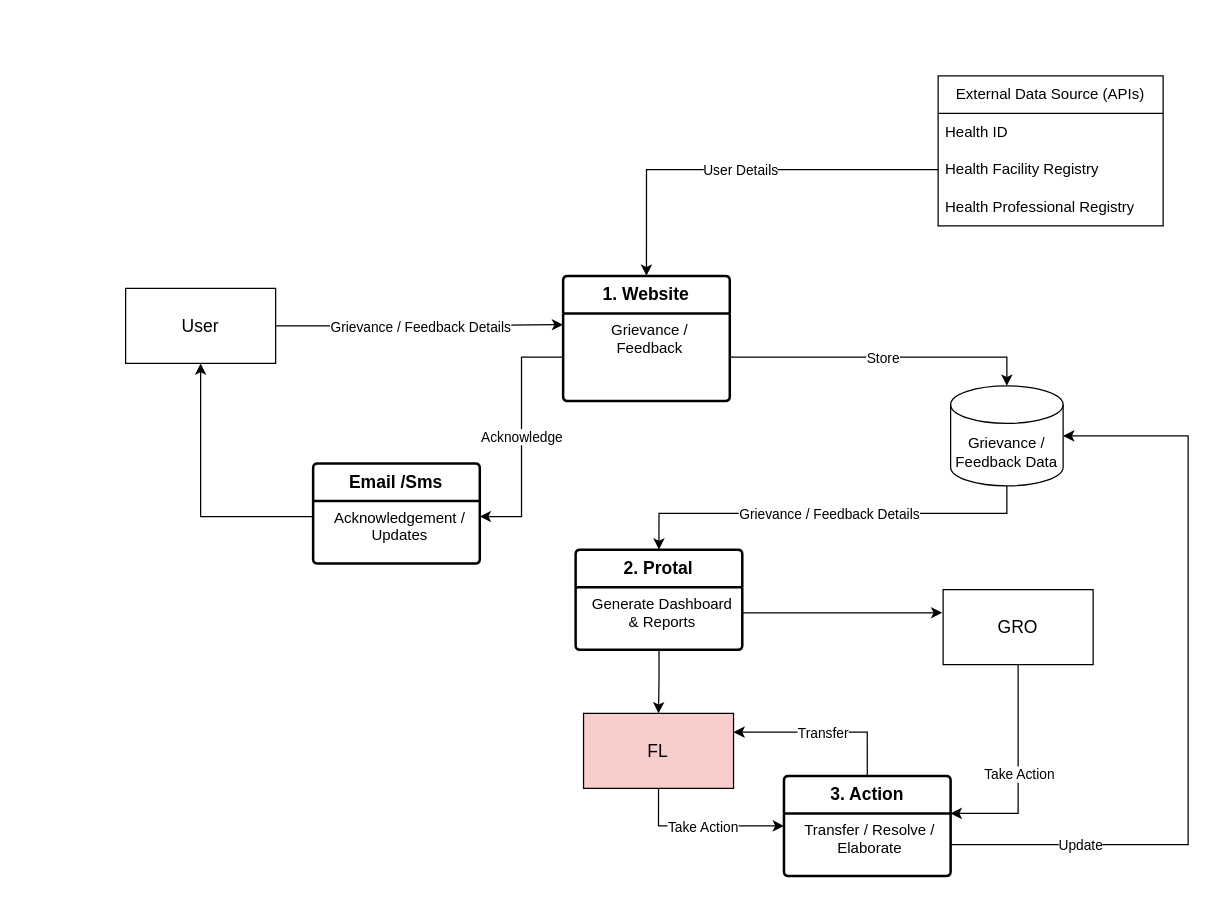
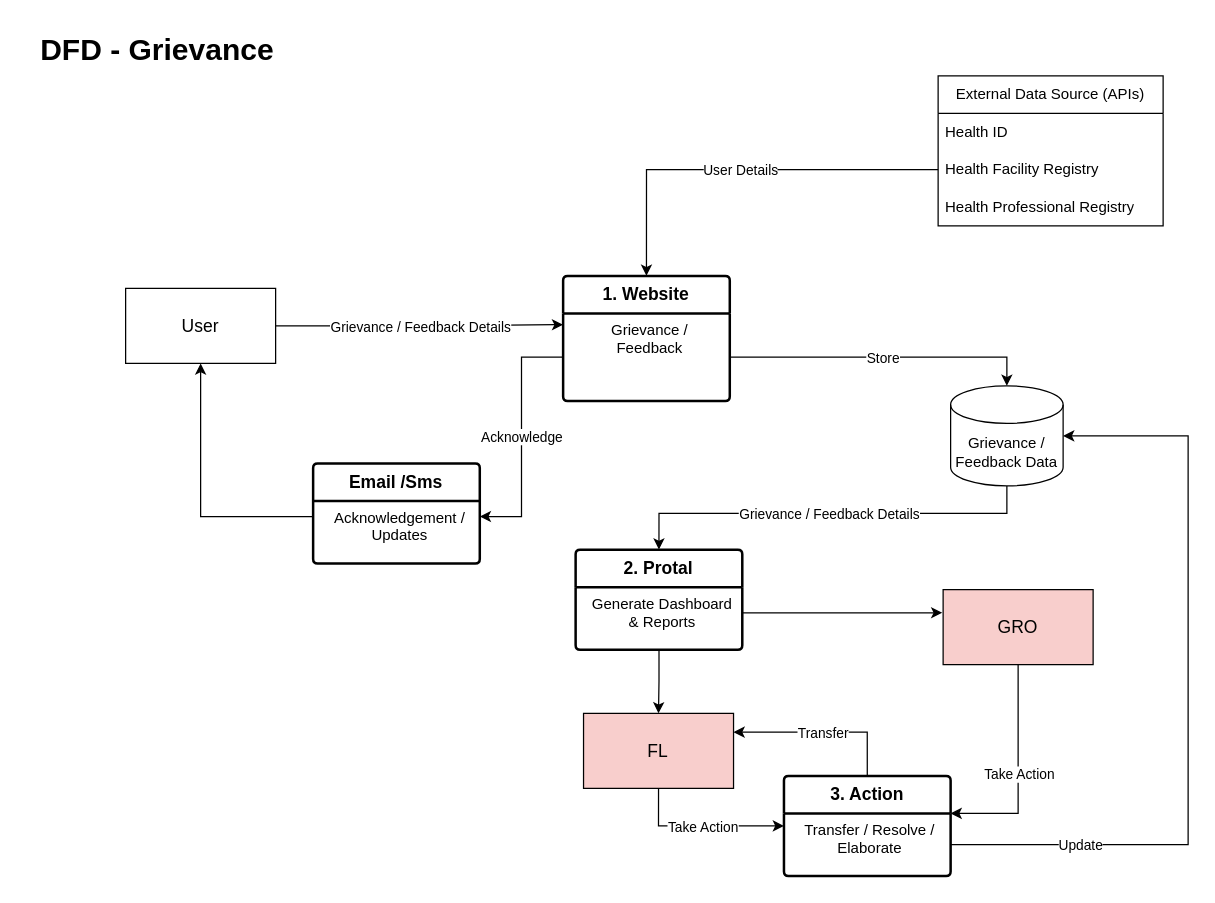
node "DFD - Grievance": added
node "GRO": fillcolor #ffffff -> #f8cecc
